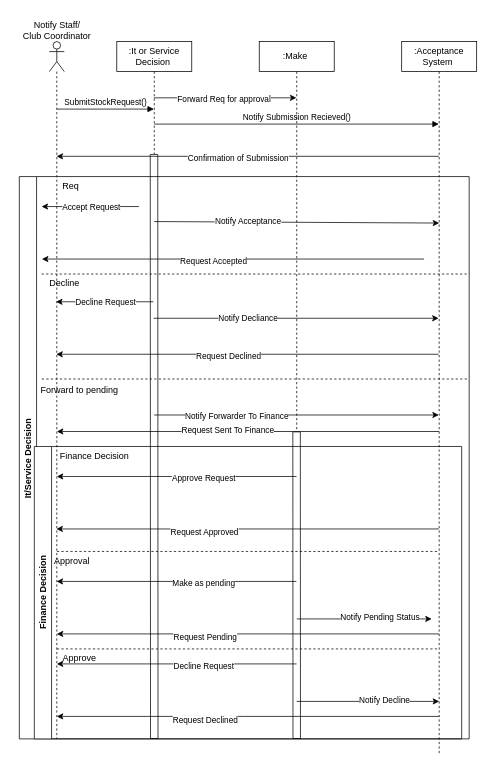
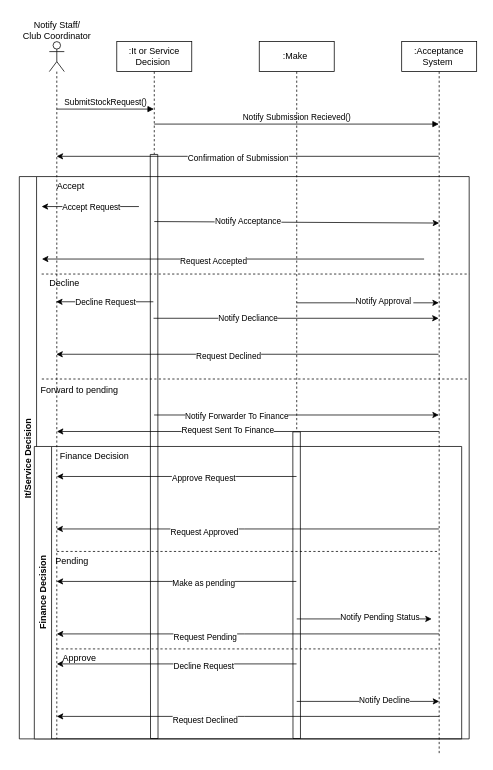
edge ":It or Service Decision" -> ":Make": removed, label "Forward Req for approval"
node "Req": label "Req" -> "Accept"
edge ":Make" -> ":Acceptance System": added, label "Notify Approval"
node "Approval": label "Approval" -> "Pending"
